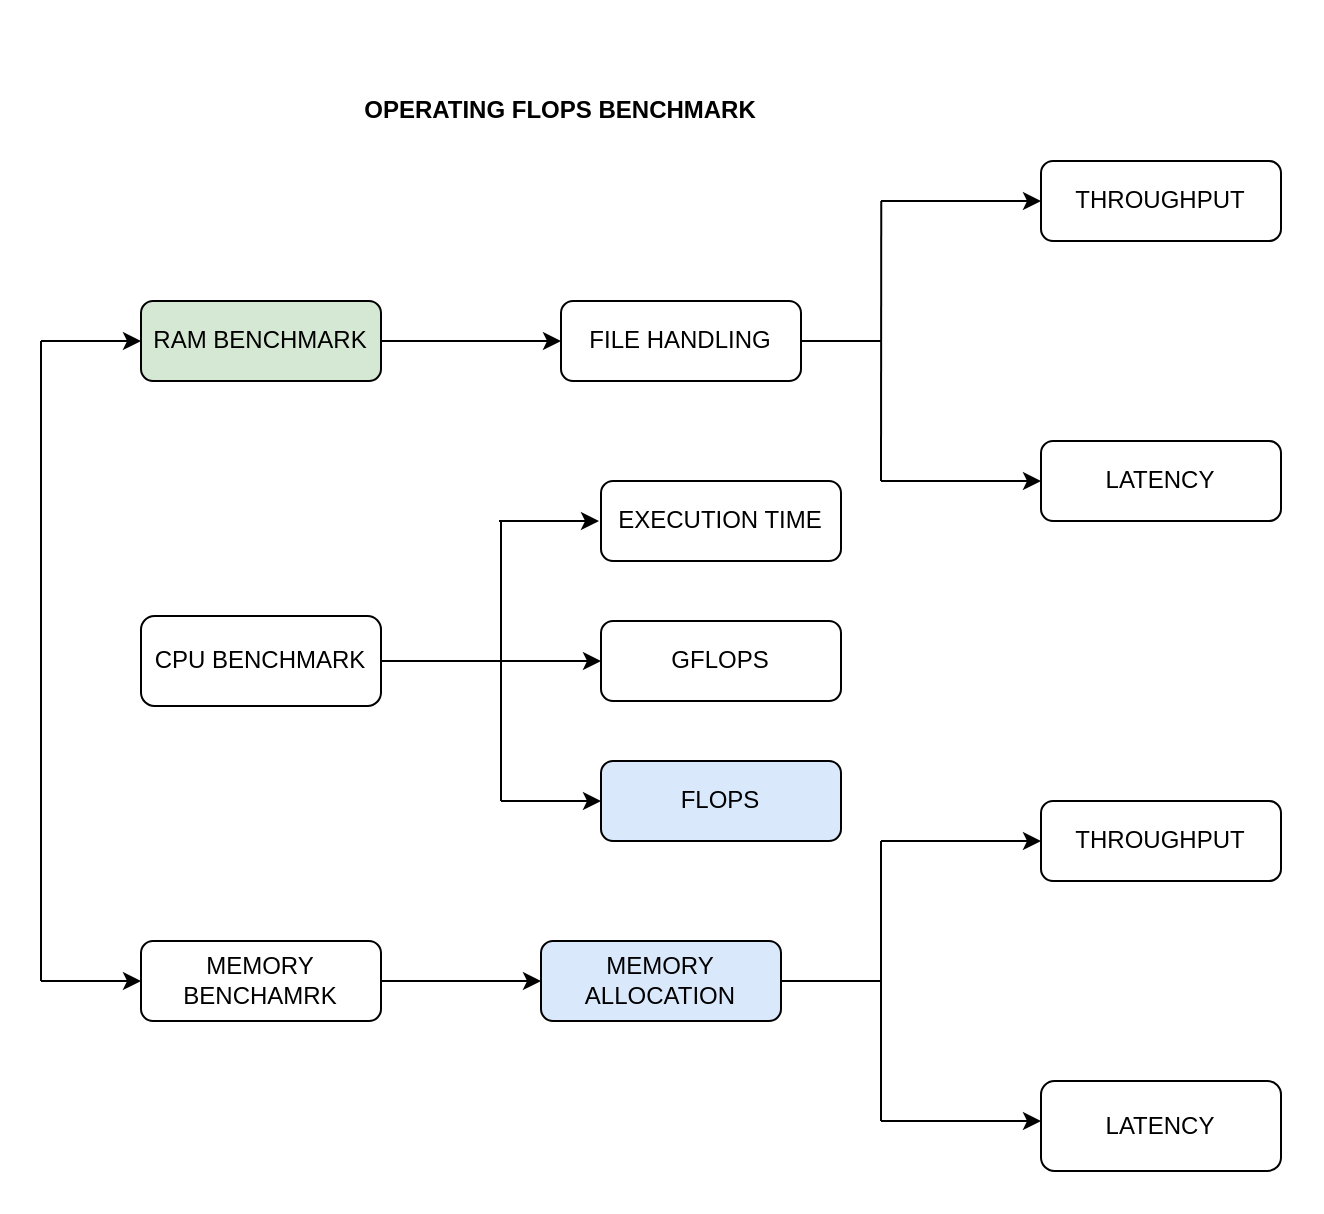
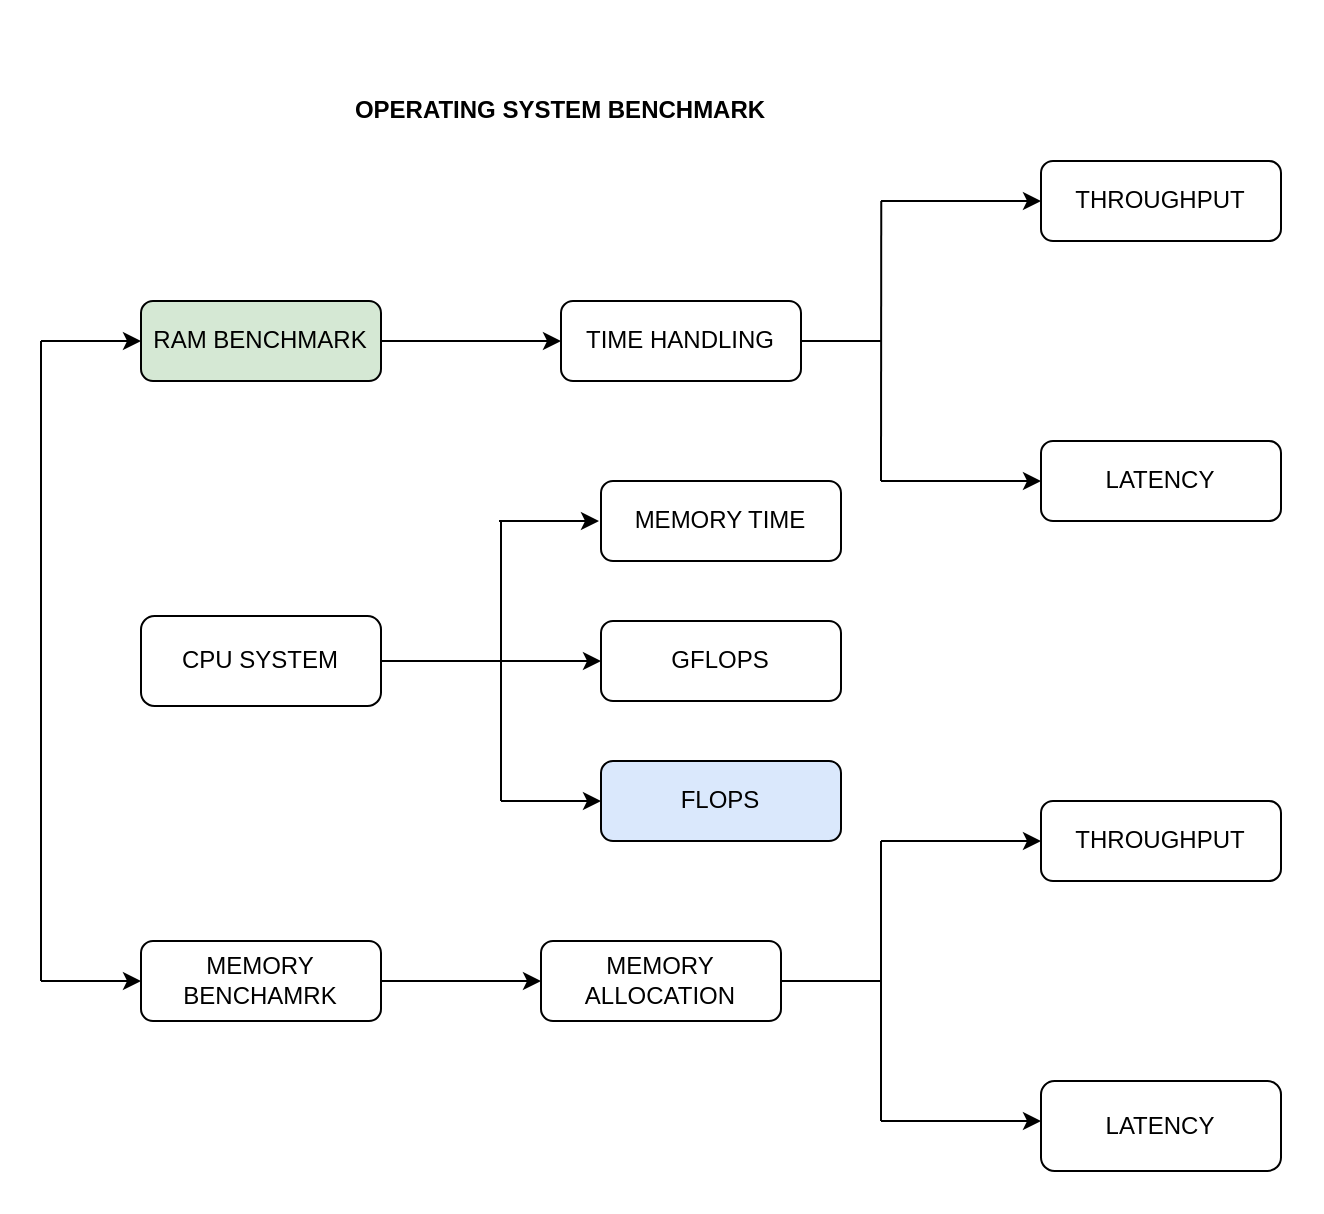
node "OPERATING FLOPS BENCHMARK": label "OPERATING FLOPS BENCHMARK" -> "OPERATING SYSTEM BENCHMARK"
node "FILE HANDLING": label "FILE HANDLING" -> "TIME HANDLING"
node "EXECUTION TIME": label "EXECUTION TIME" -> "MEMORY TIME"
node "CPU BENCHMARK": label "CPU BENCHMARK" -> "CPU SYSTEM"
node "MEMORY ALLOCATION": fillcolor #dae8fc -> #ffffff
